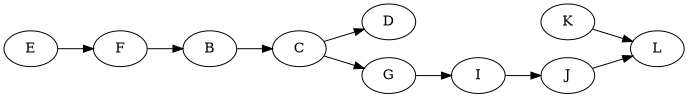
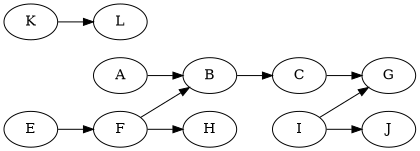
node "D": removed
edge "J" -> "L": removed
node "A": added
edge "G" -> "I": reversed
node "H": added
